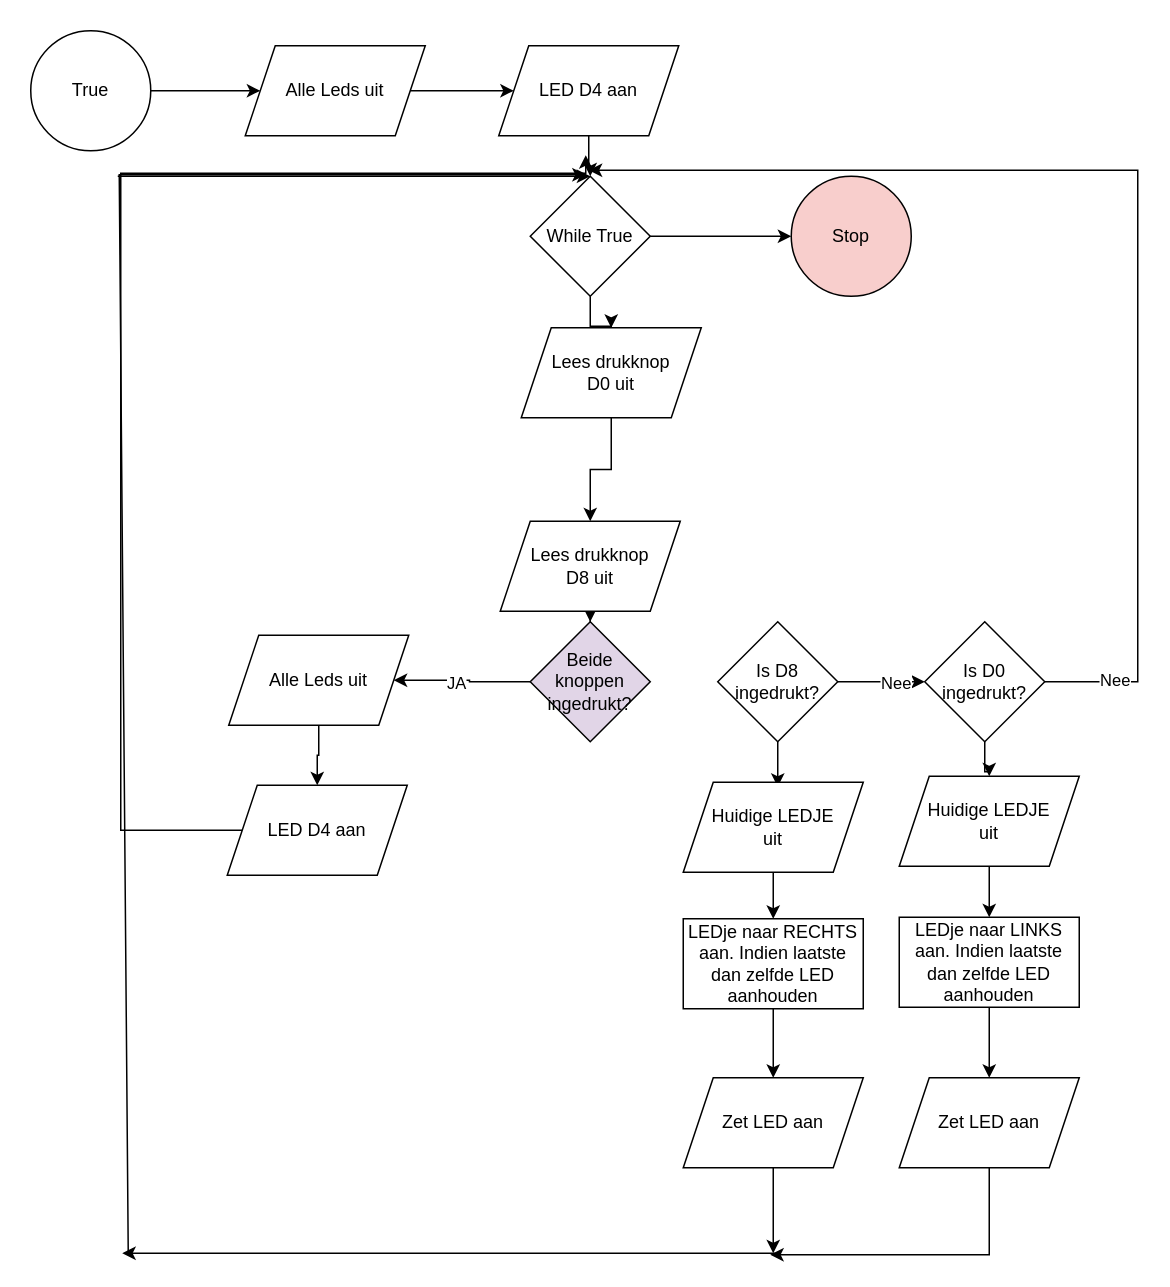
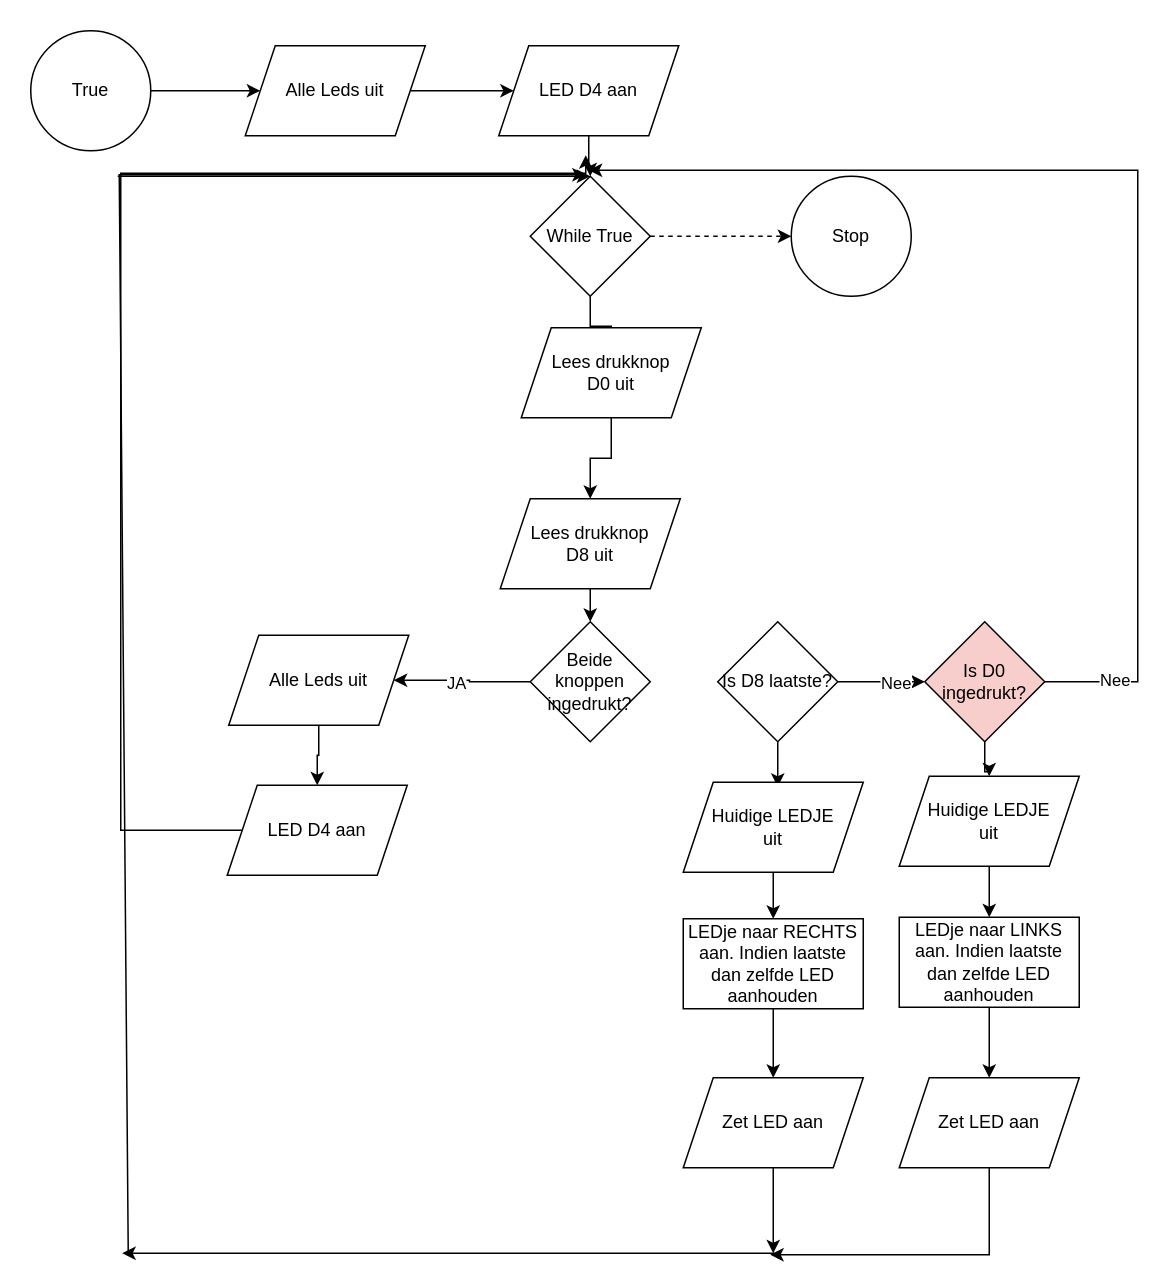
edge "While True" -> "Stop": style solid -> dashed
node "Stop": fillcolor #f8cecc -> #ffffff
edge "While True" -> "Lees drukknop D0 uit": arrowhead classic -> none
node "Lees drukknop D8 uit": moved (590, 566) -> (590, 544)
node "Beide knoppen ingedrukt?": fillcolor #e1d5e7 -> #ffffff
node "Is D8 ingedrukt?": label "Is D8 ingedrukt?" -> "Is D8 laatste?"
node "Is D0 ingedrukt?": fillcolor #ffffff -> #f8cecc
